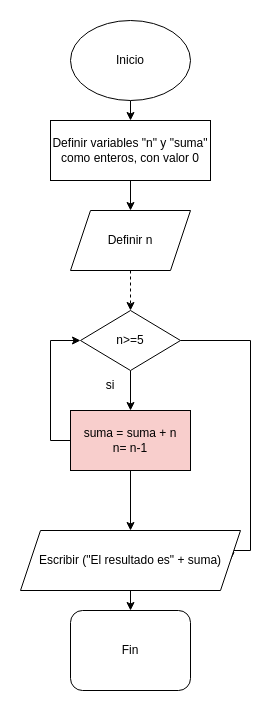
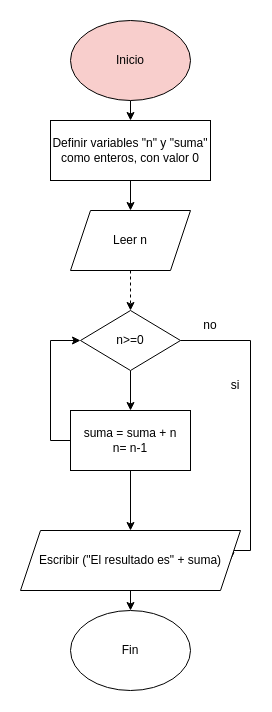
node "Inicio": fillcolor #ffffff -> #f8cecc
node "Definir n": label "Definir n" -> "Leer n"
node "no": added
node "n>=5": label "n>=5" -> "n>=0"
node "si": moved (111, 386) -> (236, 386)
node "suma = suma + n n= n-1": fillcolor #f8cecc -> #ffffff
node "Fin": shape rounded rectangle -> ellipse
